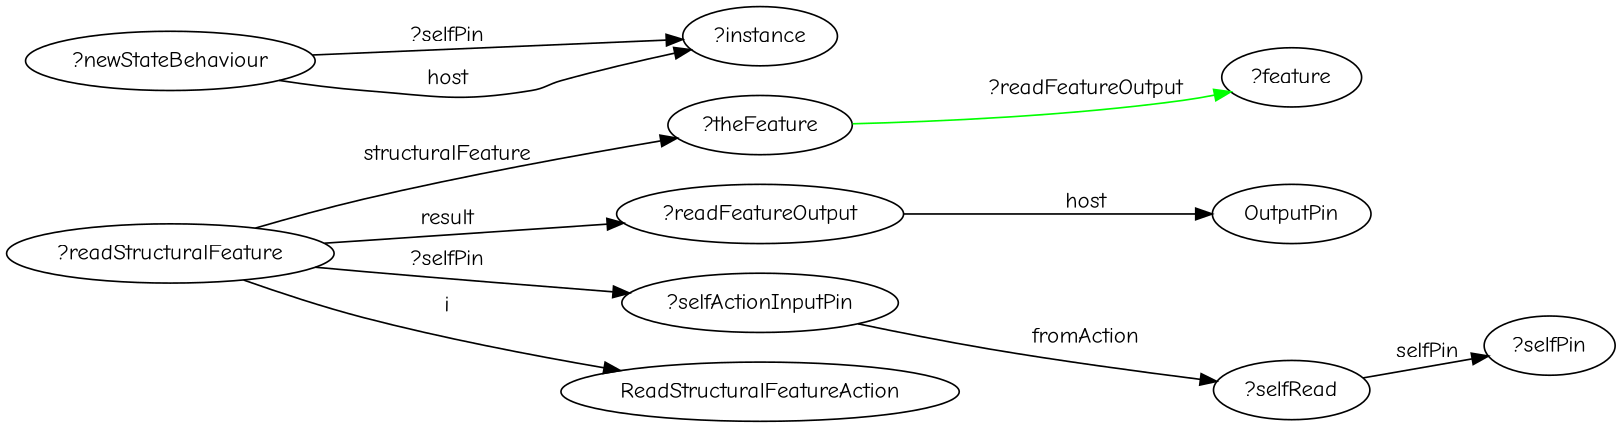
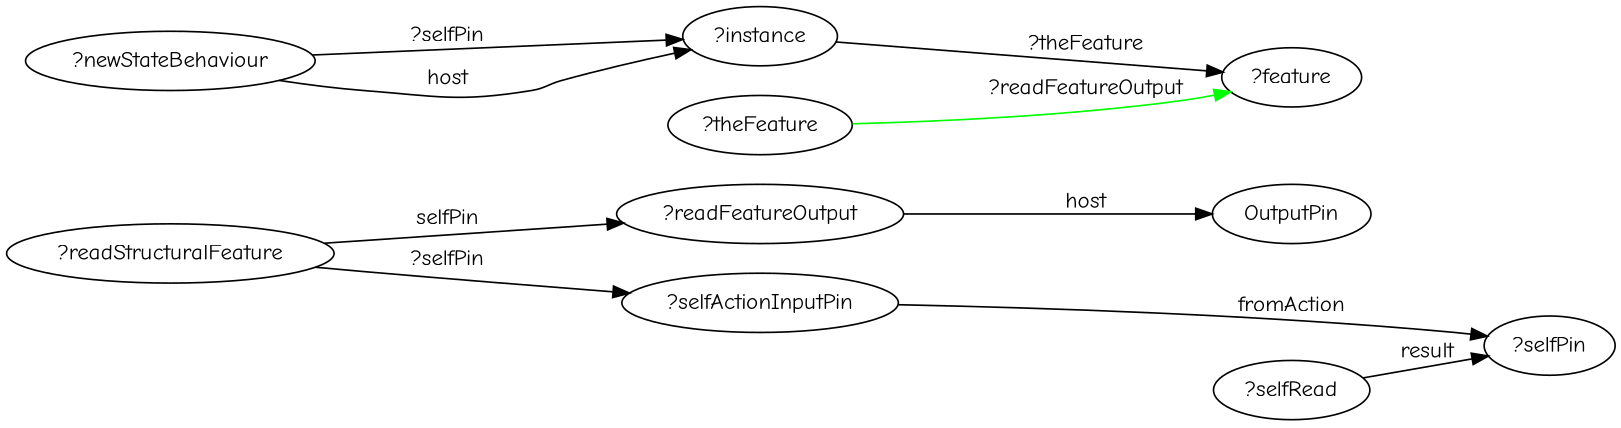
edge "?instance" -> "?feature": added, label "?theFeature"
edge "?readStructuralFeature" -> "?theFeature": removed, label "structuralFeature"
edge "?readStructuralFeature" -> "?readFeatureOutput": label "result" -> "selfPin"
edge "?selfRead" -> "?selfPin": label "selfPin" -> "result"
edge "?selfActionInputPin" -> "?selfRead": now "?selfActionInputPin" -> "?selfPin"
node "ReadStructuralFeatureAction": removed
